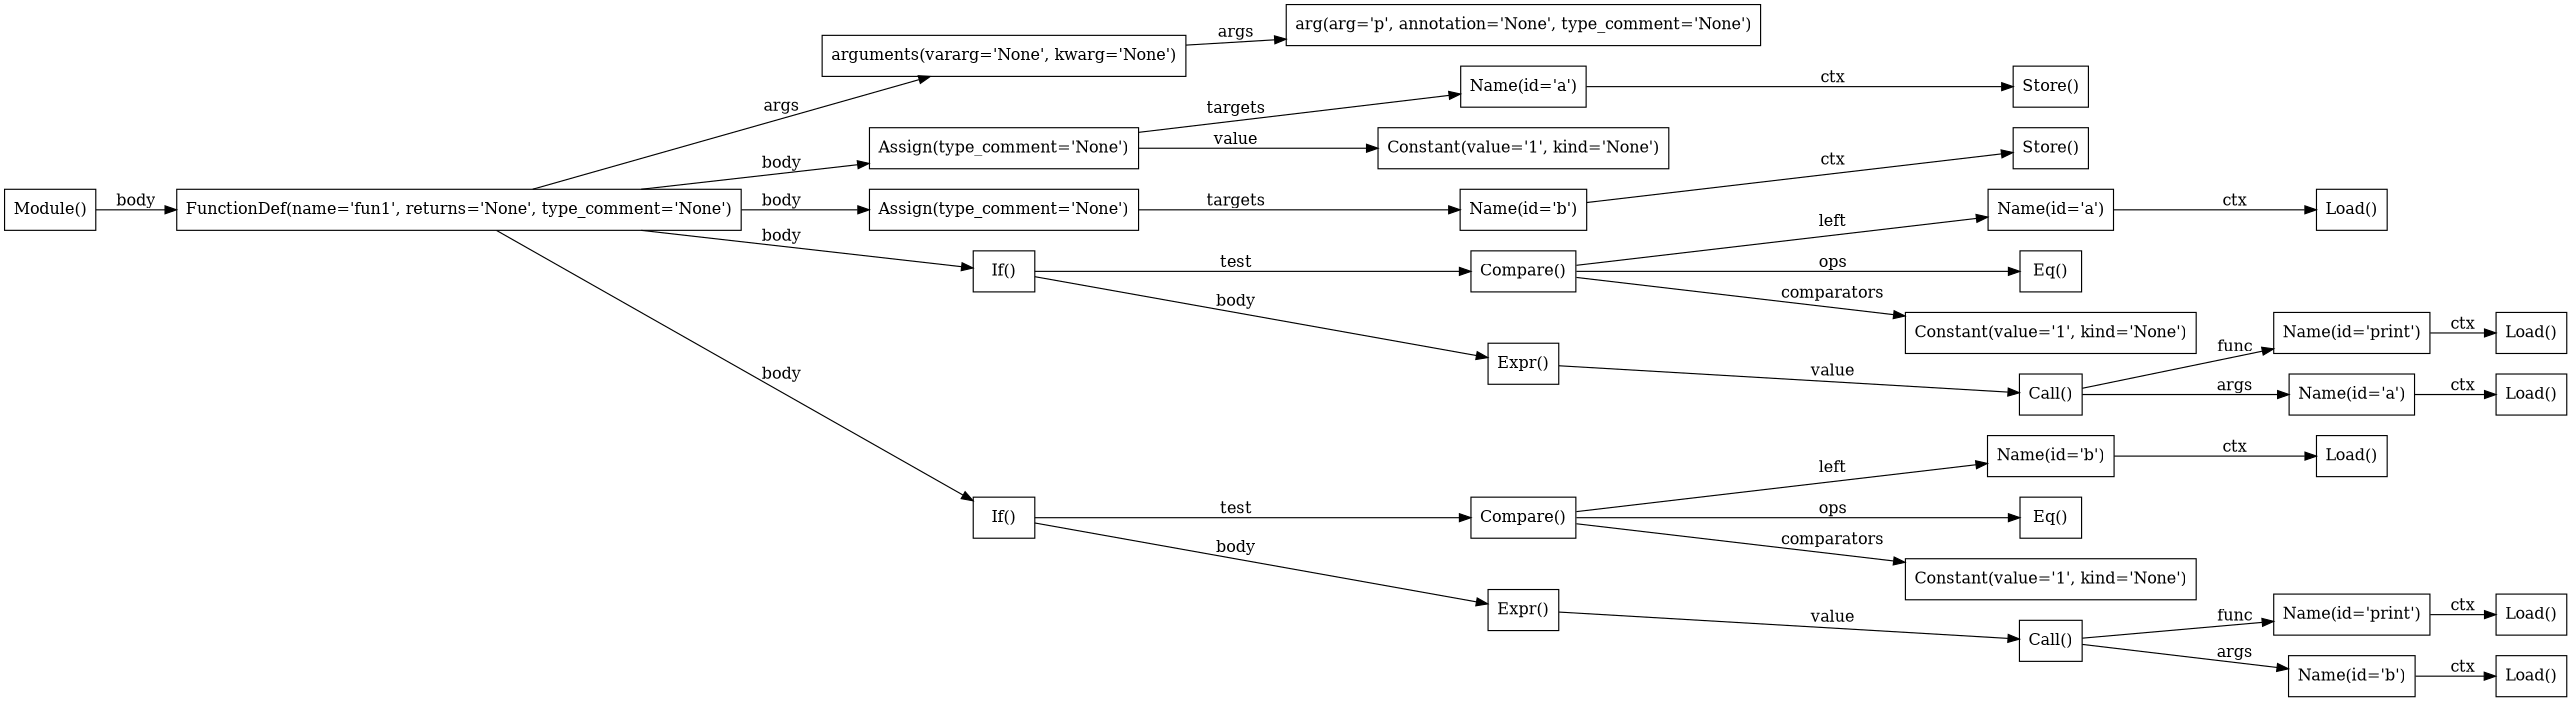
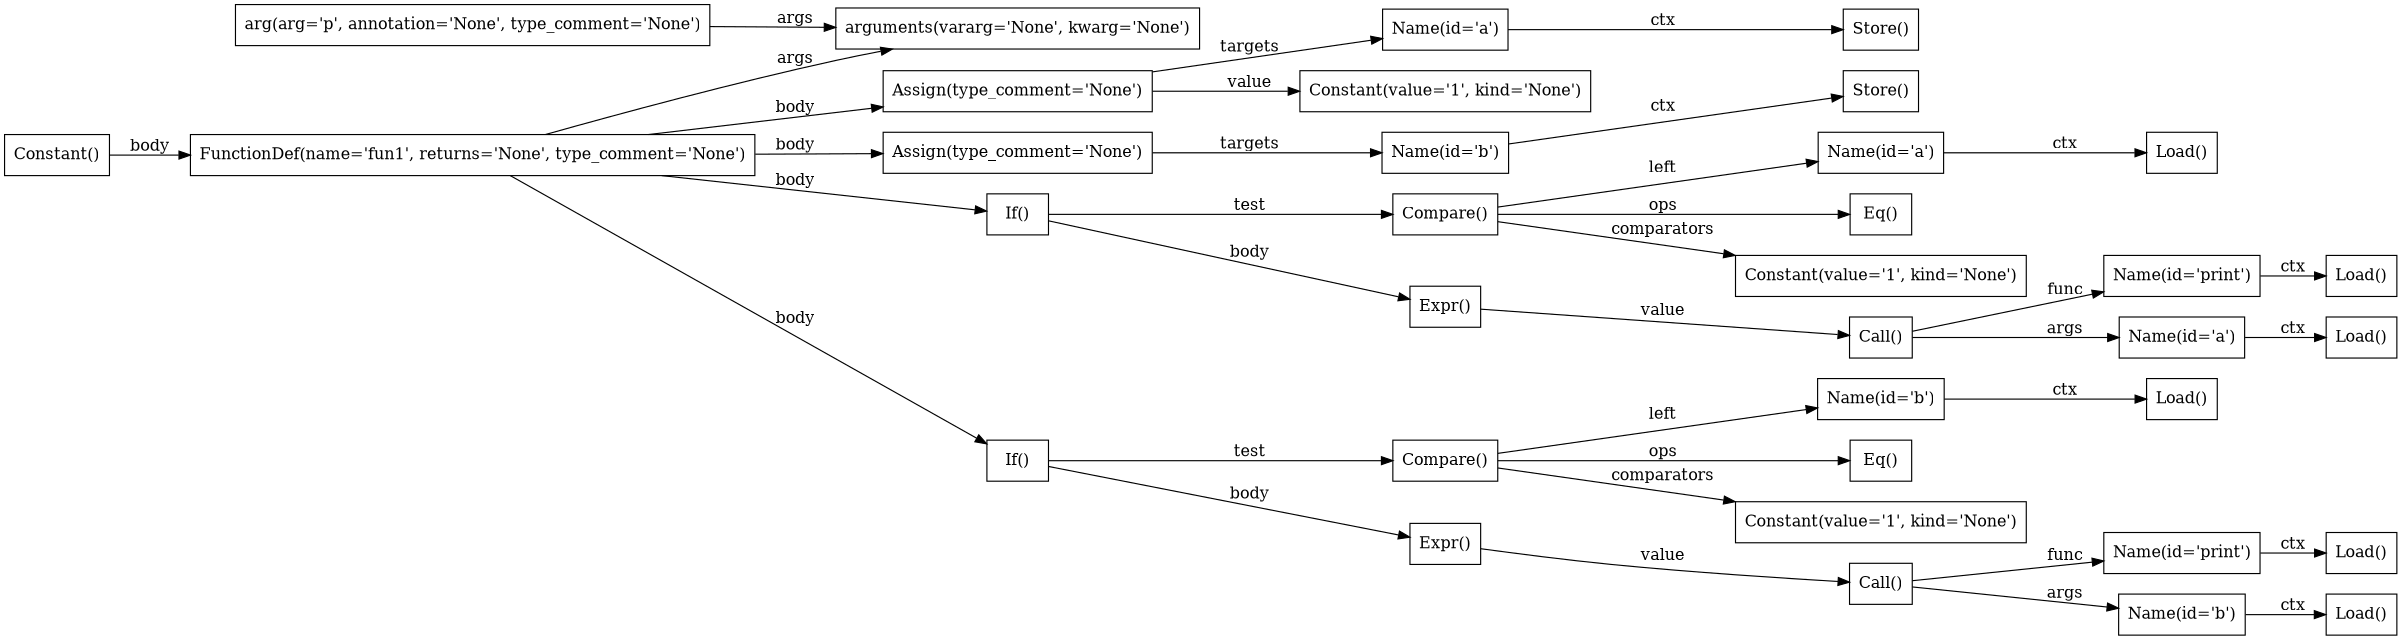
edge "arguments(vararg='None', kwarg='None')" -> "arg(arg='p', annotation='None', type_comment='None')": reversed
node "Module()": label "Module()" -> "Constant()"
